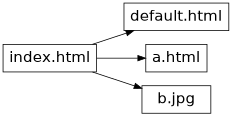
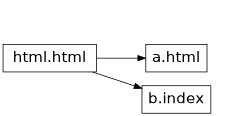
node "default.html": removed
node "index.html": label "index.html" -> "html.html"
node "b.jpg": label "b.jpg" -> "b.index"
